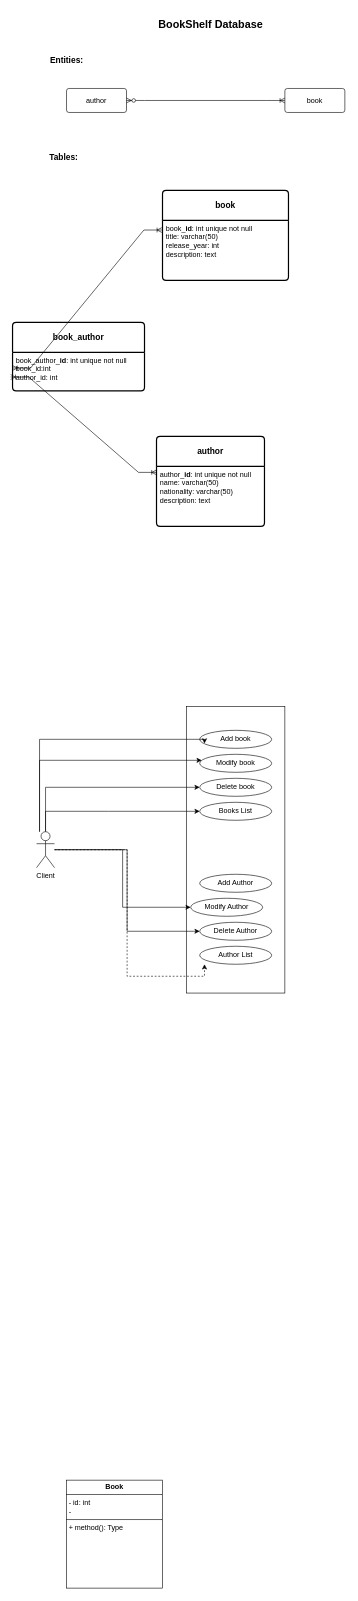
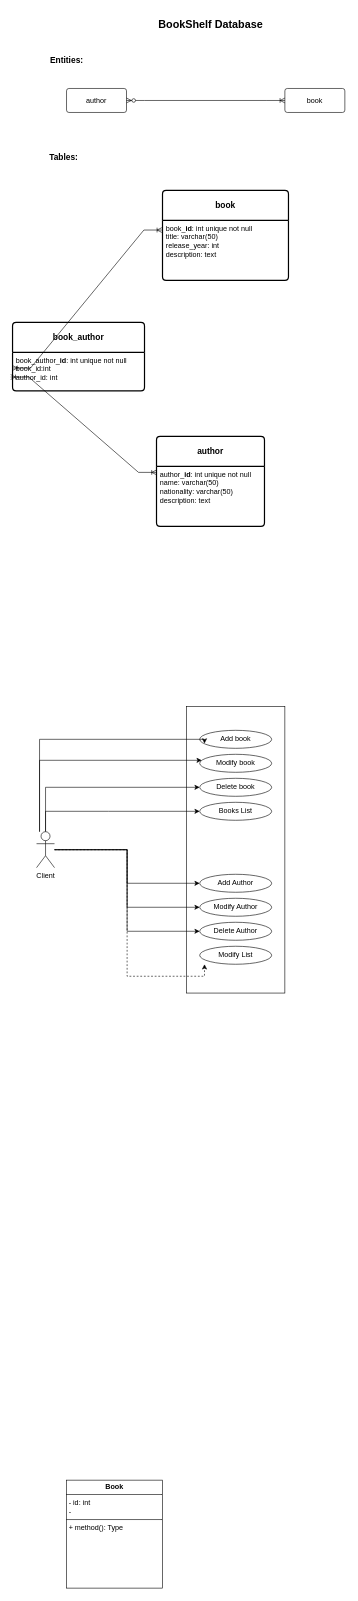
edge "Client" -> "Add Author": added
node "Modify Author": moved (227, 908) -> (236, 908)
node "Author List": label "Author List" -> "Modify List"
